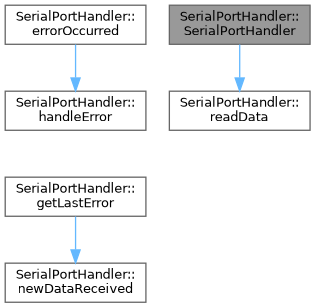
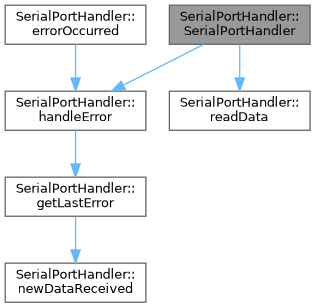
edge "SerialPortHandler:: SerialPortHandler" -> "SerialPortHandler:: handleError": added
edge "SerialPortHandler:: handleError" -> "SerialPortHandler:: getLastError": added
